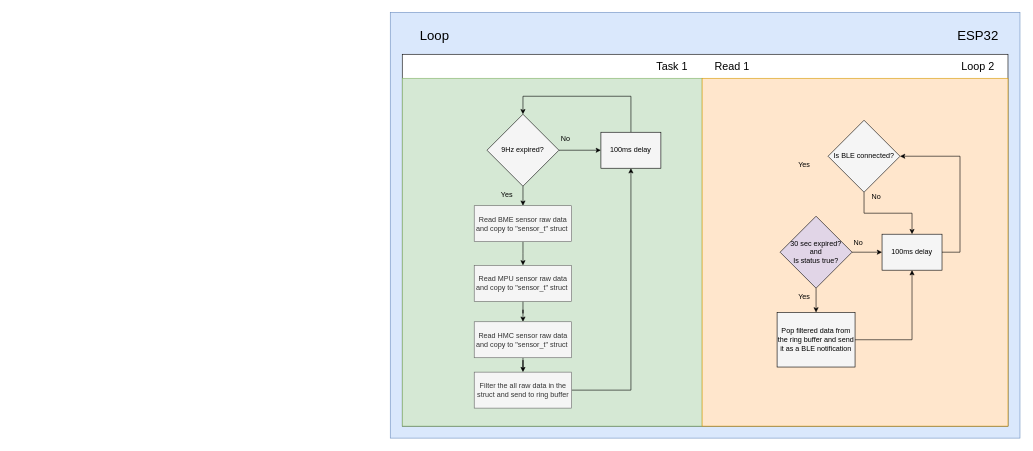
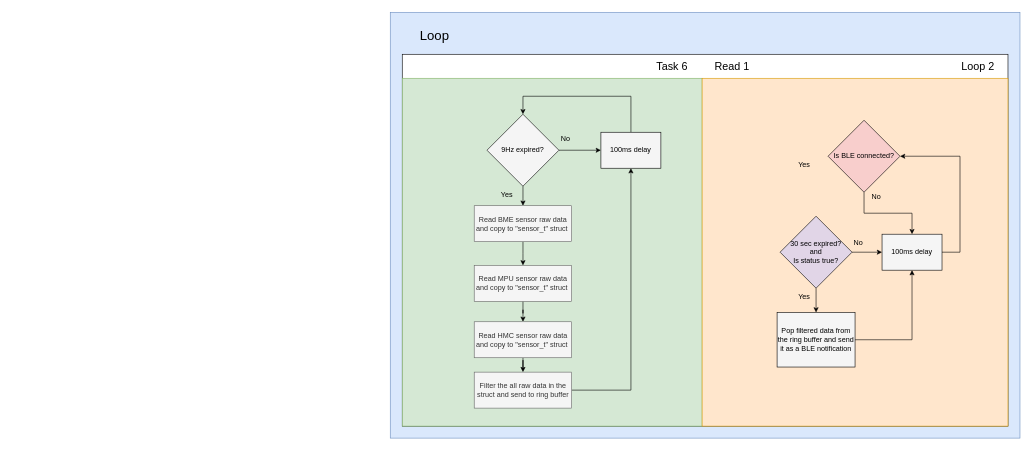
node "ESP32": removed
node "Task 1": label "Task 1" -> "Task 6"
node "Is BLE connected?": fillcolor #f5f5f5 -> #f8cecc
